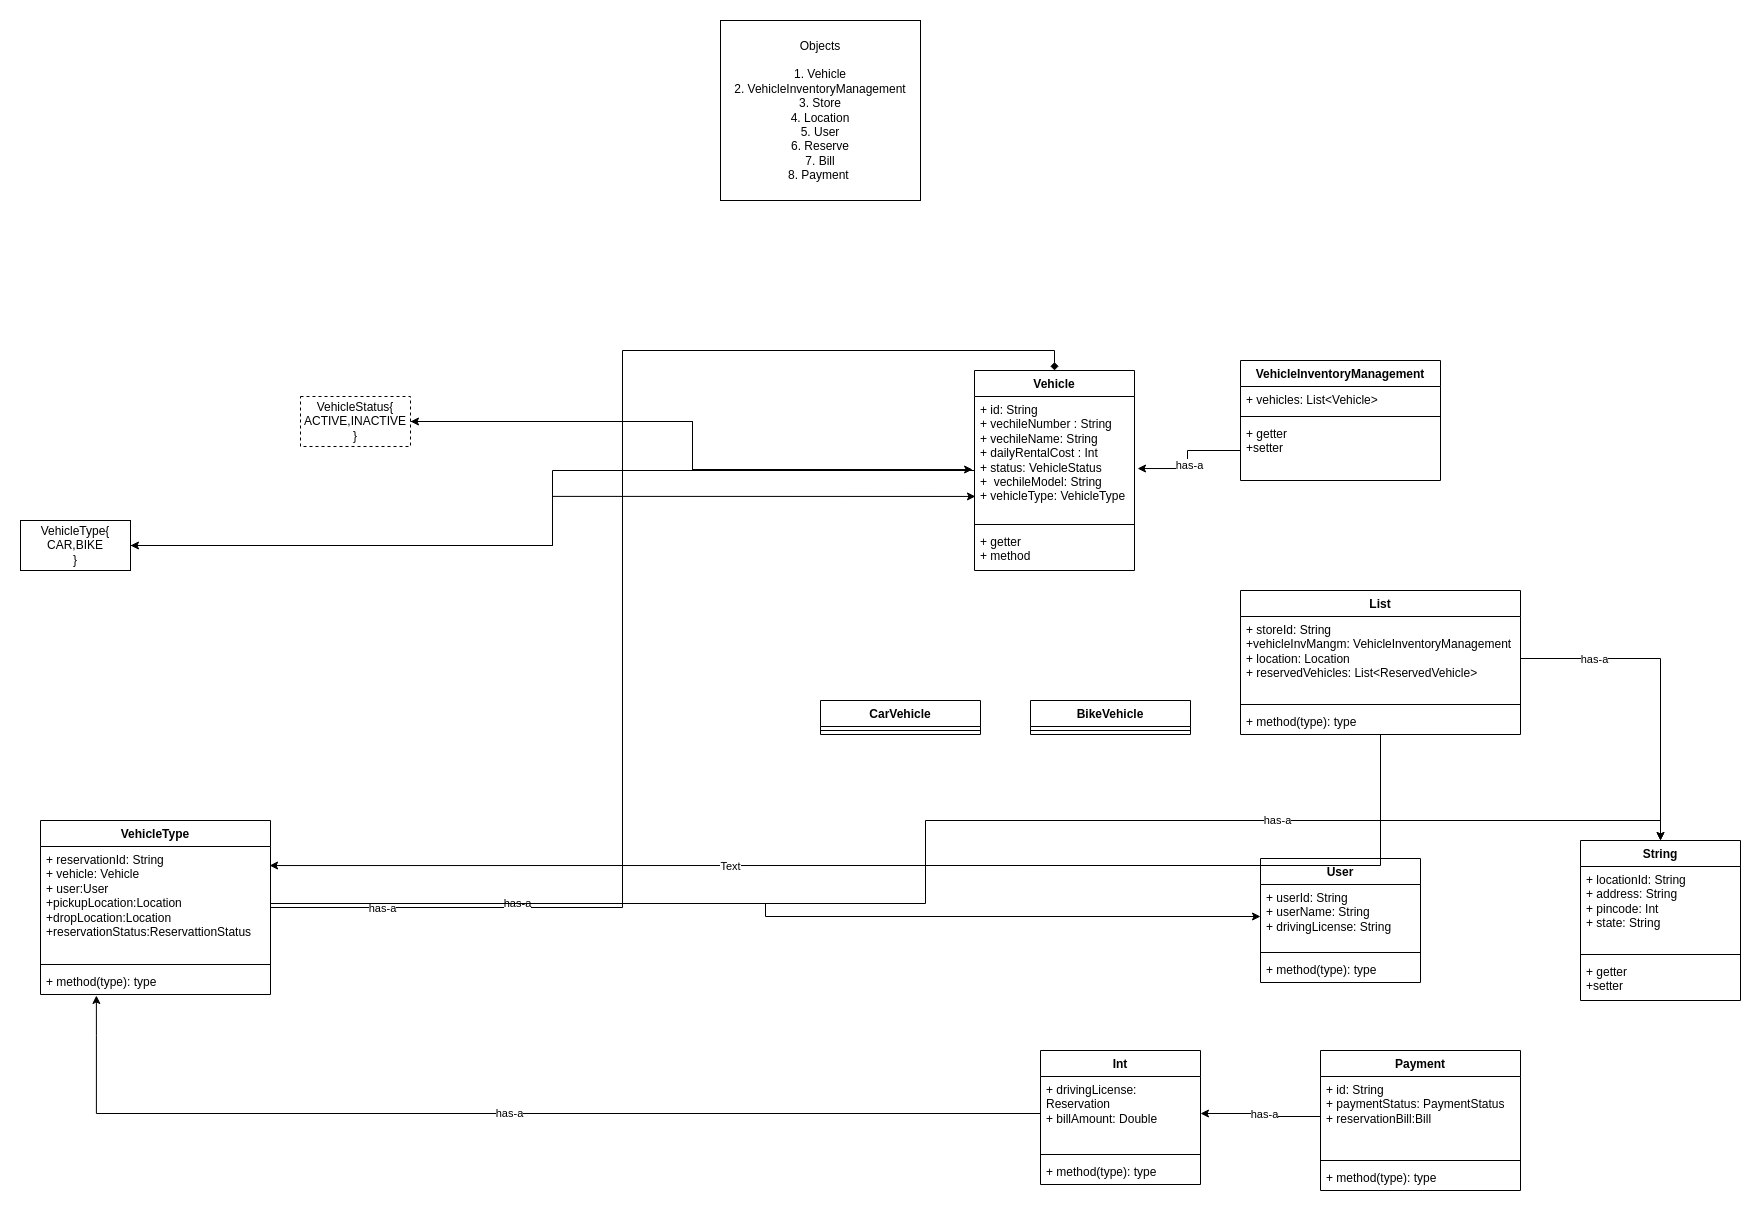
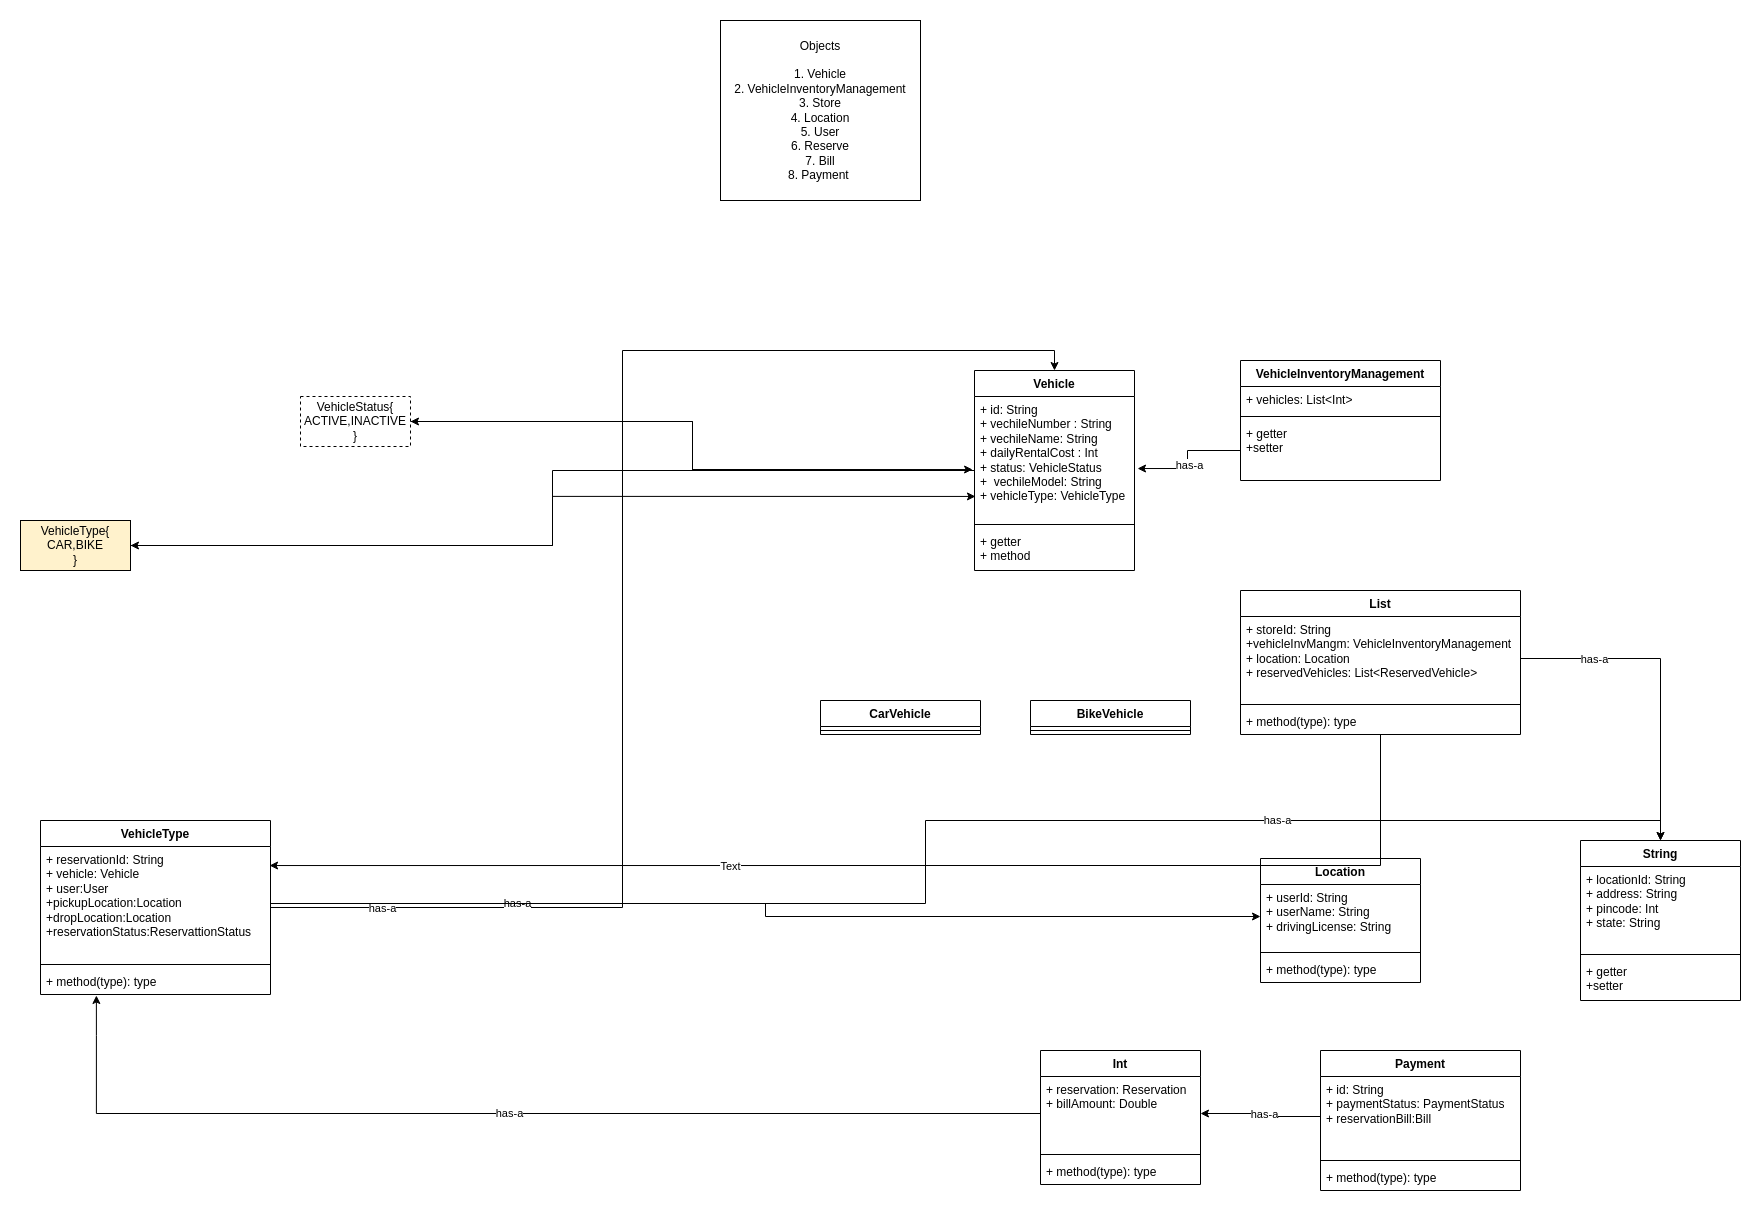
edge "VehicleType" -> "Vehicle": arrowhead diamond -> classic
node "+ vehicles: List<Vehicle>": label "+ vehicles: List<Vehicle>" -> "+ vehicles: List<Int>"
node "VehicleType{ CAR,BIKE }": fillcolor #ffffff -> #fff2cc
node "User": label "User" -> "Location"
node "+ drivingLicense: Reservation + billAmount: Double": label "+ drivingLicense: Reservation + billAmount: Double" -> "+ reservation: Reservation + billAmount: Double"
